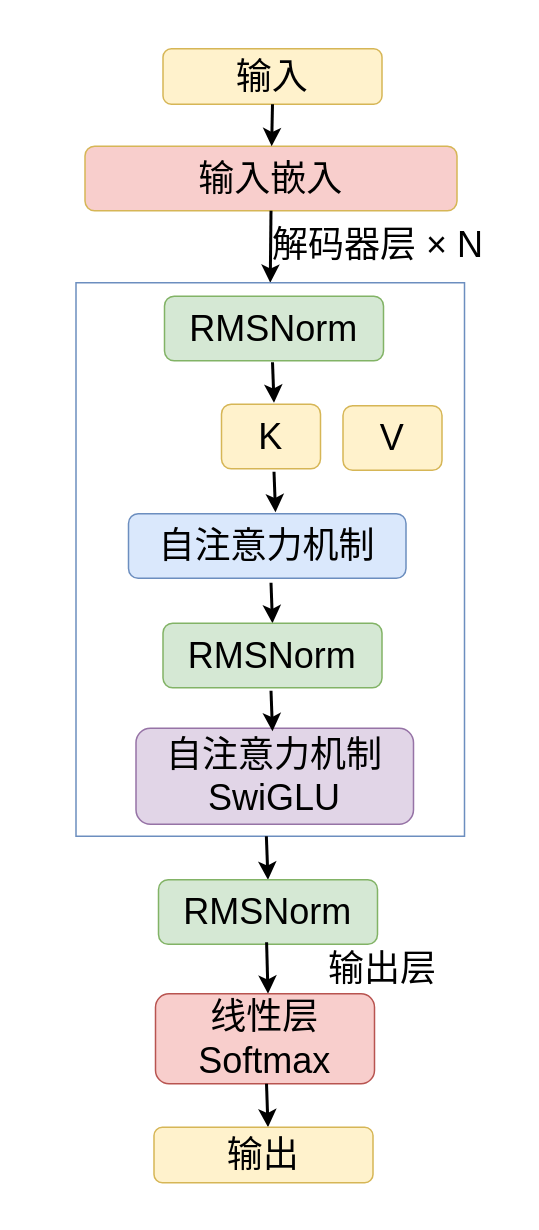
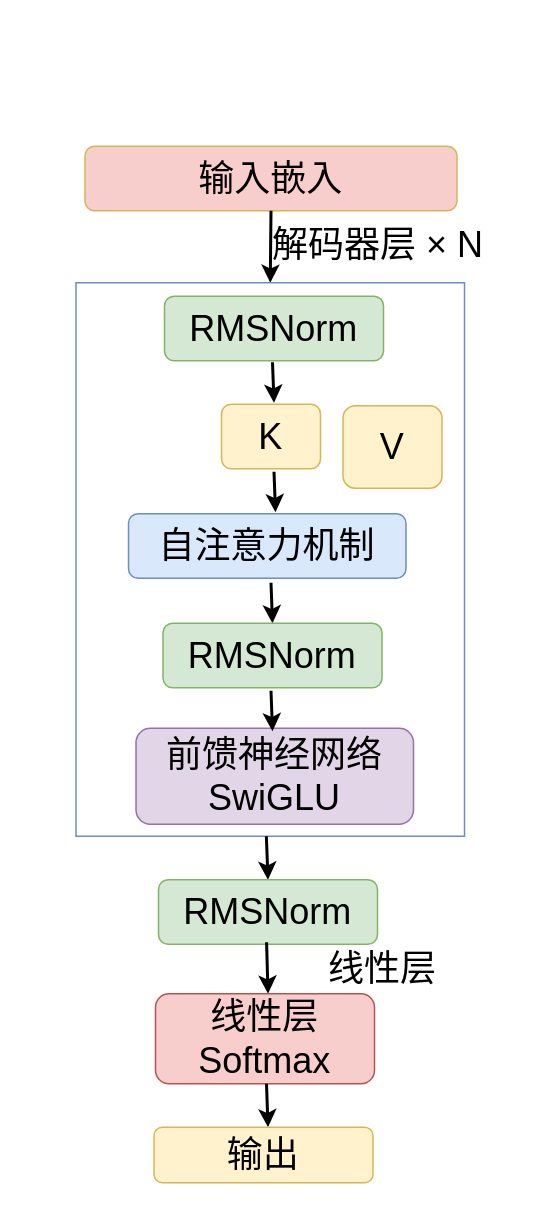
node "输入": removed
edge "输入" -> "输入嵌入": removed
node "V": size 99x65 -> 99x83
node "自注意力机制 SwiGLU": label "自注意力机制 SwiGLU" -> "前馈神经网络 SwiGLU"
node "输出层": label "输出层" -> "线性层"
